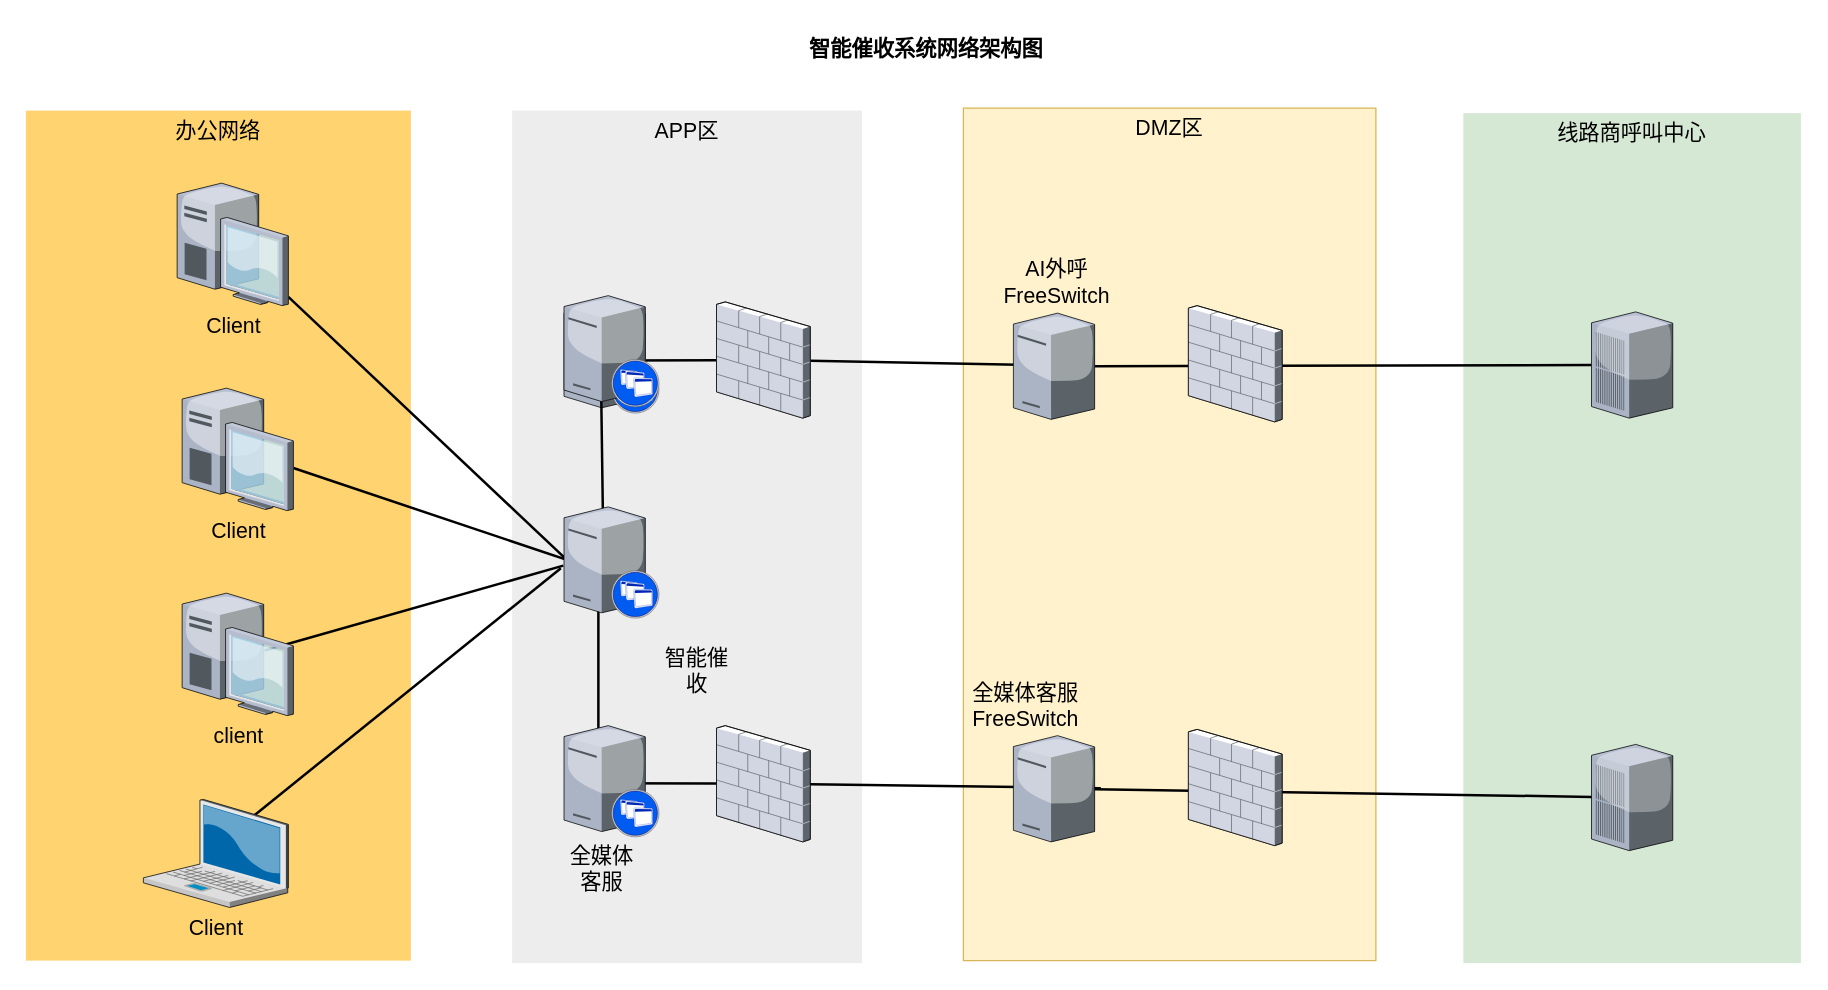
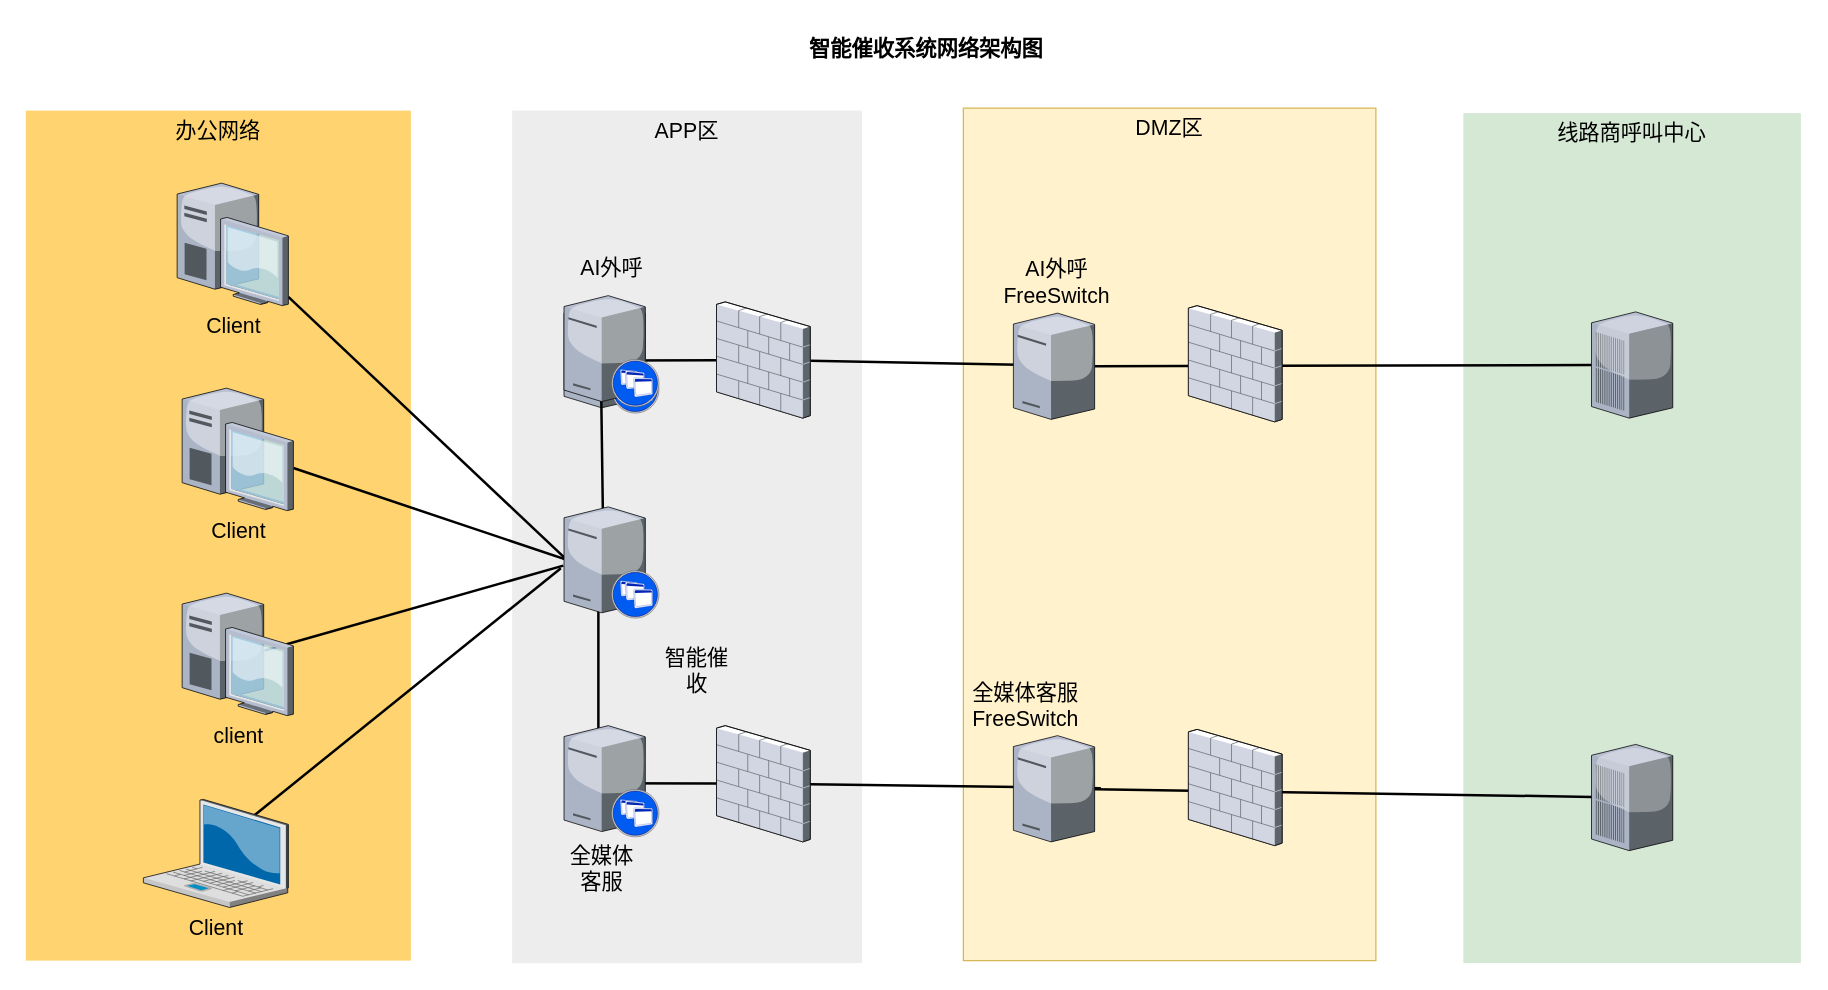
node "AI外呼": added
